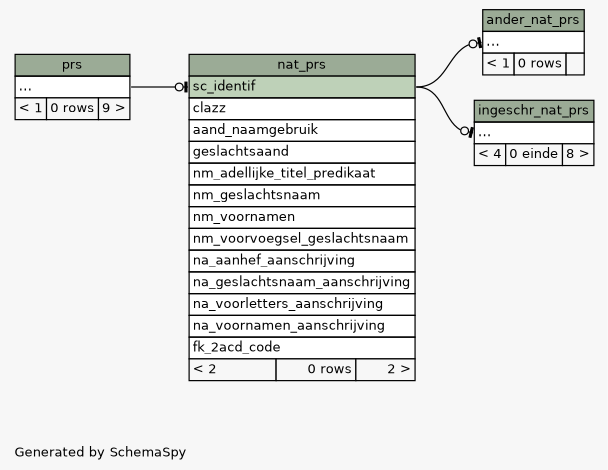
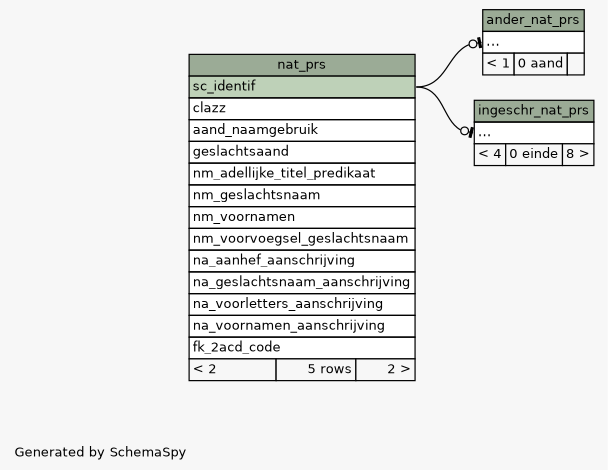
node "ander_nat_prs": text "0 rows" -> "0 aand"
node "prs": removed
node "nat_prs": text "0 rows" -> "5 rows"
